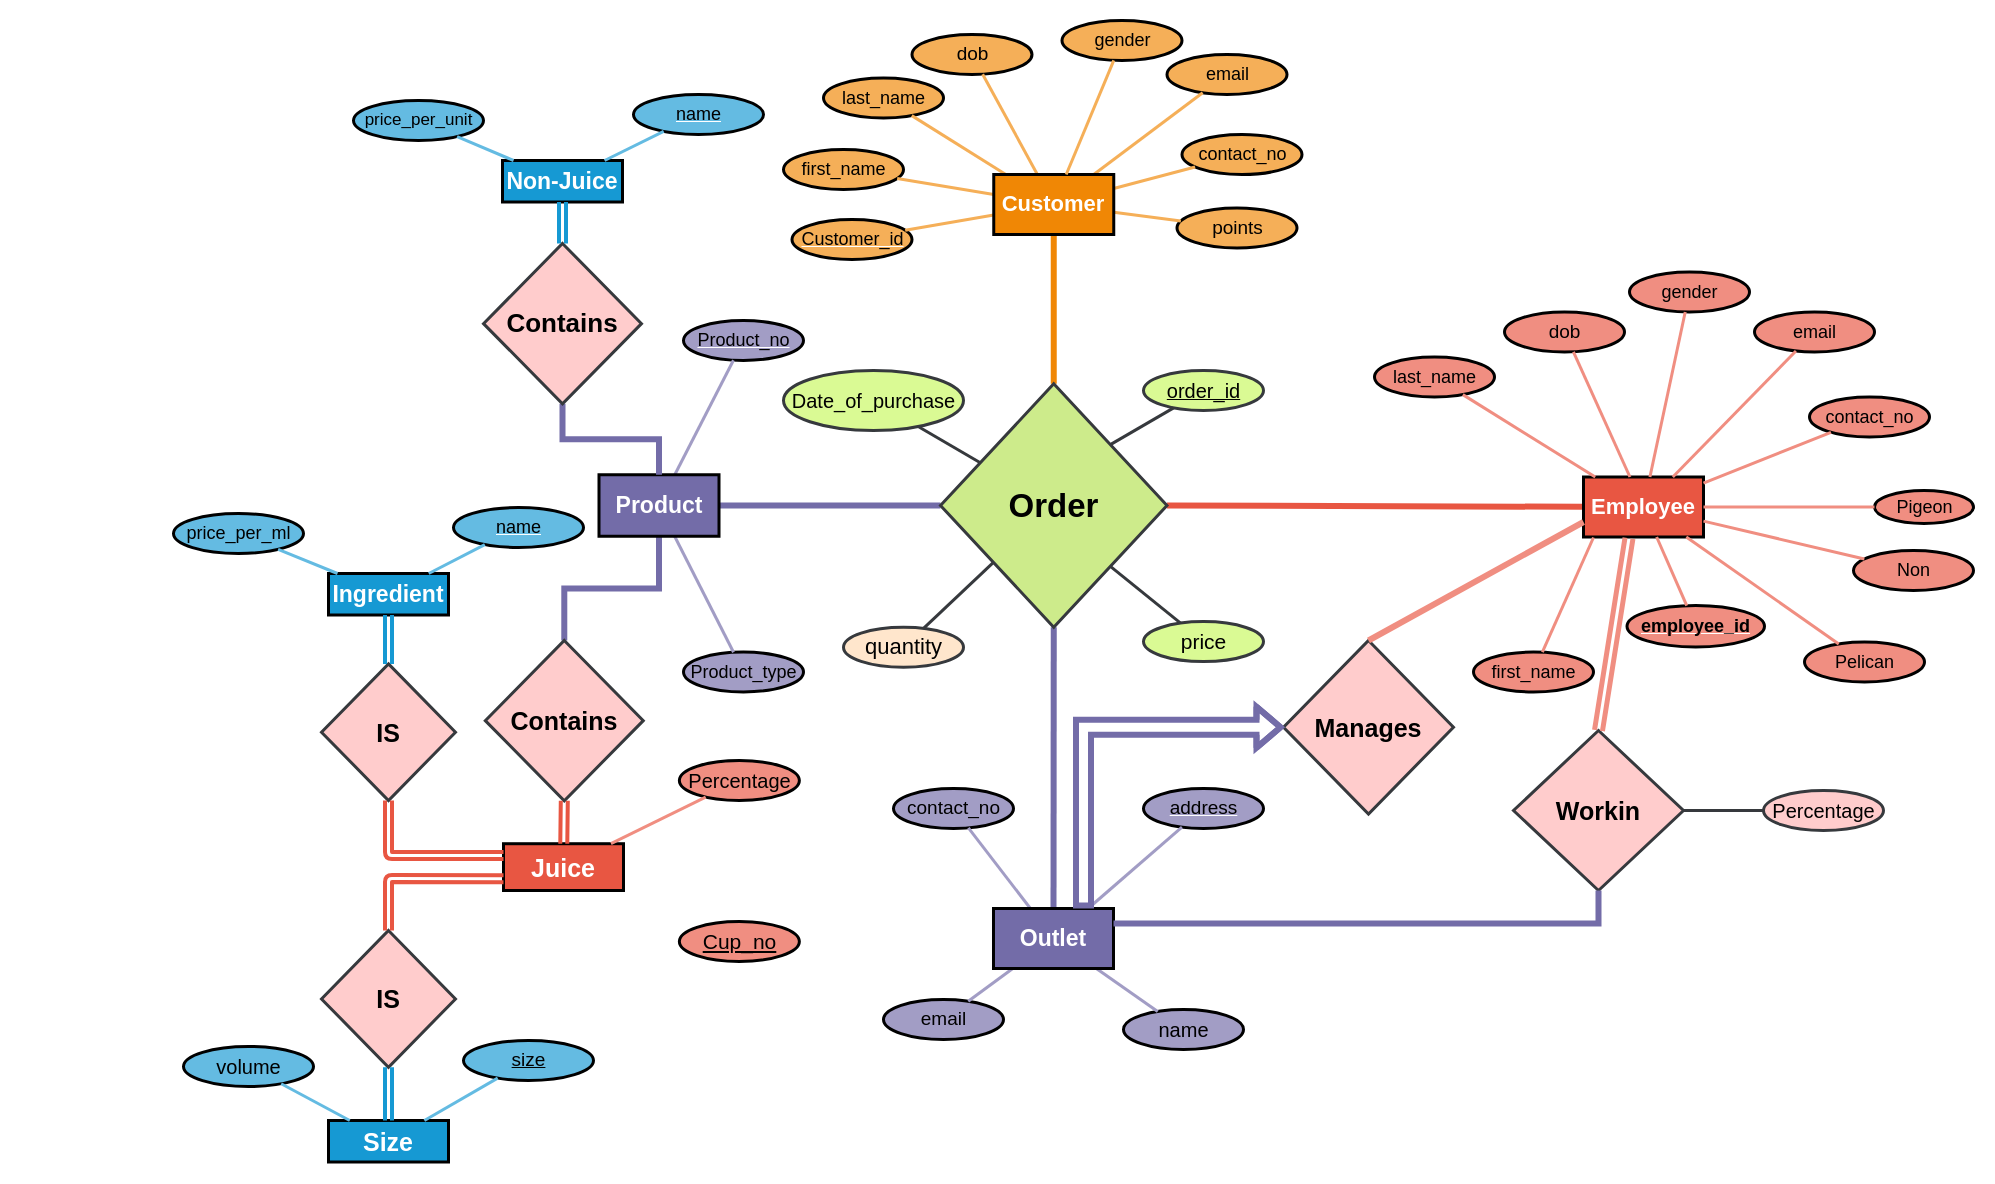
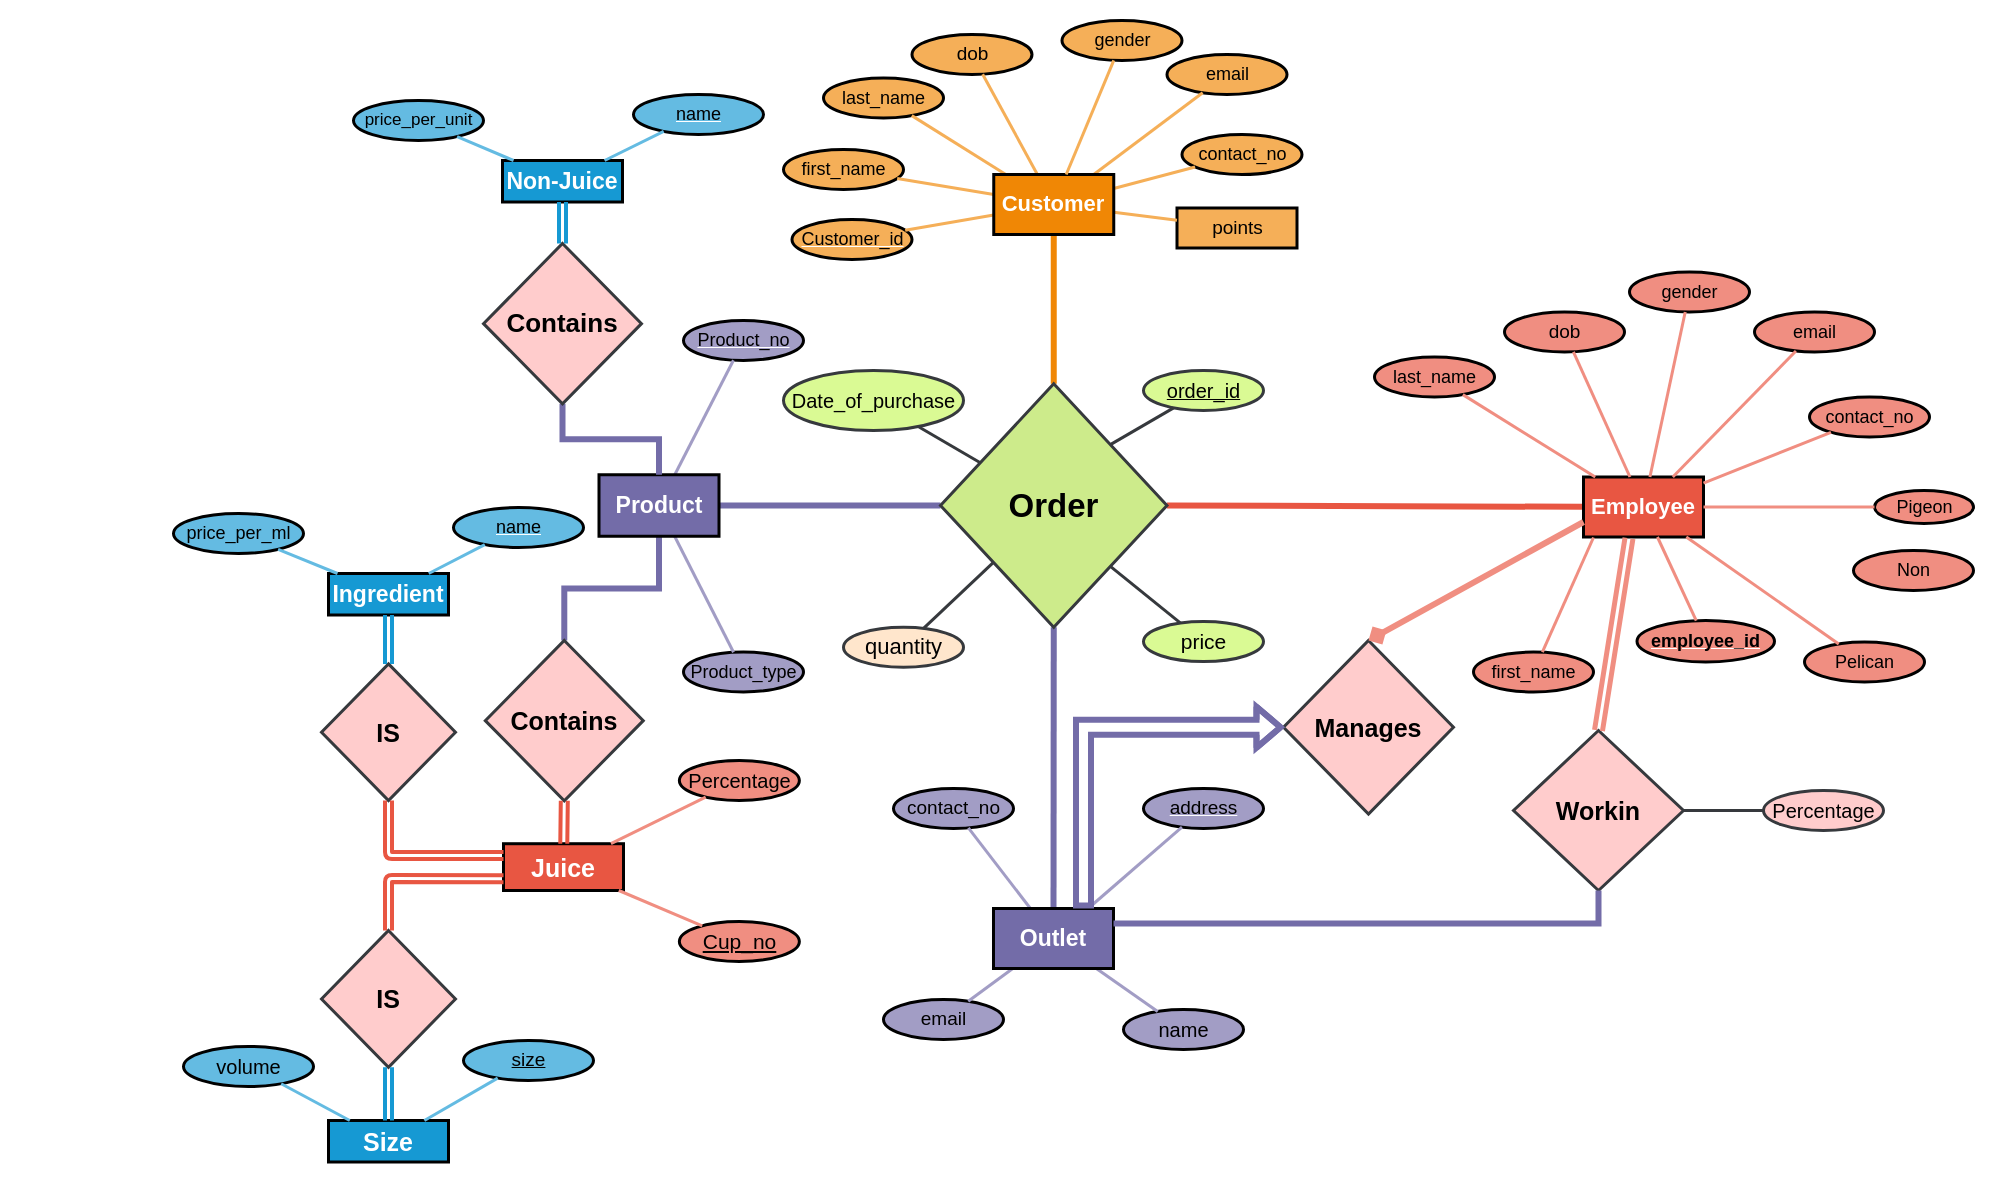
node "points": shape ellipse -> rectangle
edge "Employee" -- "Non": removed
node "employee_id": moved (1696, 626) -> (1706, 641)
edge "Employee" -- "Manages": arrowhead none -> diamond
edge "Juice" -- "Cup_no": added
